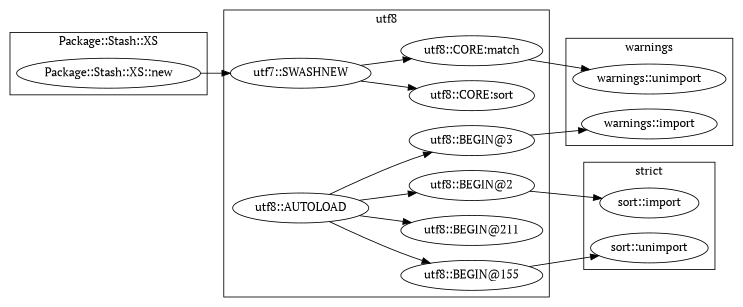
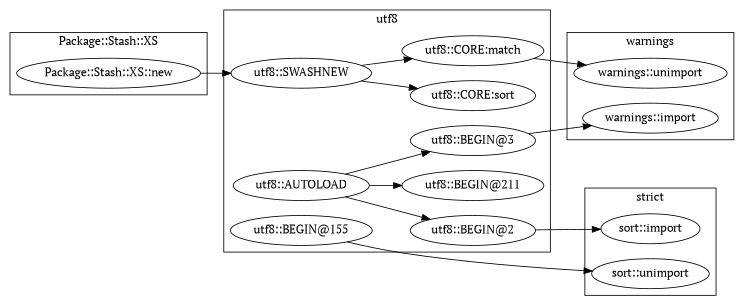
node "utf7::SWASHNEW": label "utf7::SWASHNEW" -> "utf8::SWASHNEW"
edge "utf8::AUTOLOAD" -> "utf8::BEGIN@155": removed
